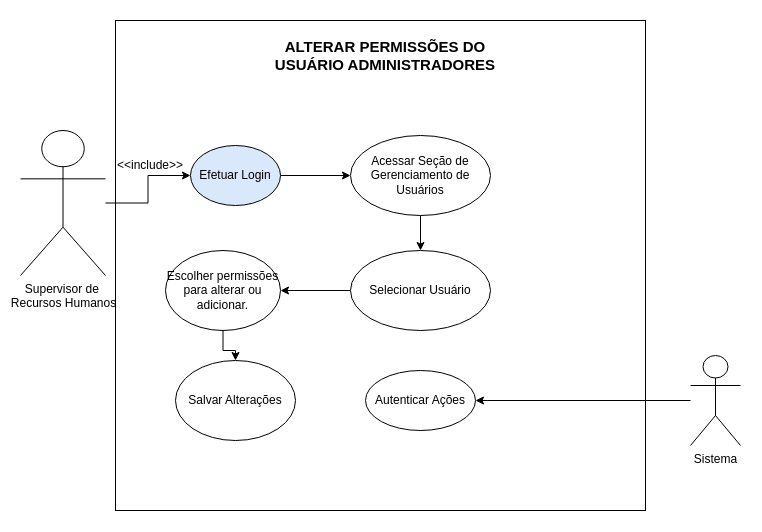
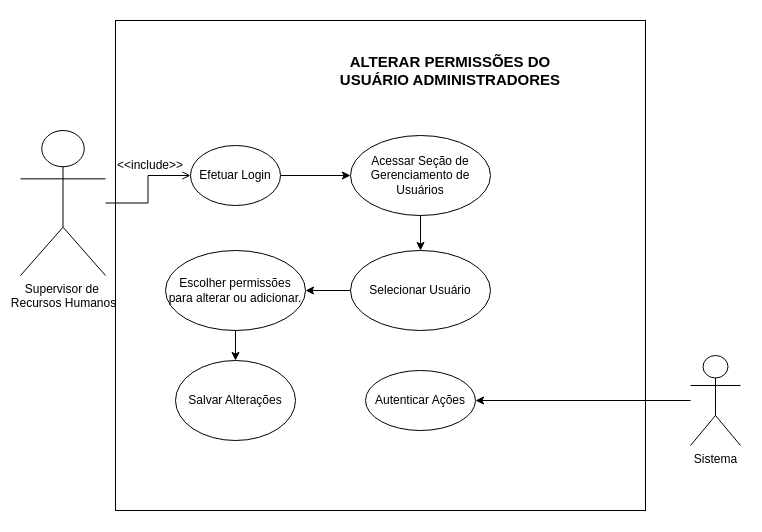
node "ALTERAR PERMISSÕES DO USUÁRIO ADMINISTRADORES": moved (386, 56) -> (451, 71)
edge "Supervisor de Recursos Humanos" -> "Efetuar Login": arrowhead classic -> open
node "Efetuar Login": fillcolor #dae8fc -> #ffffff
node "Escolher permissões para alterar ou adicionar.": size 115x80 -> 140x80
